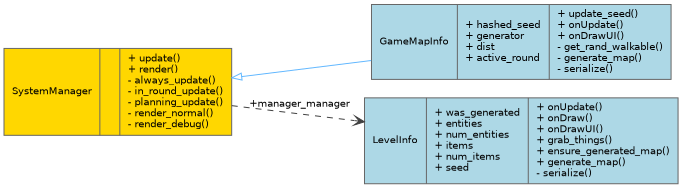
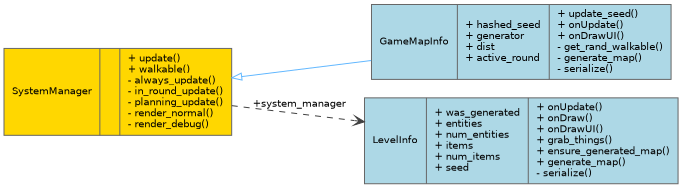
node "SystemManager": text "+ render()" -> "+ walkable()"
edge "SystemManager" -> "LevelInfo": label " +manager_manager" -> " +system_manager"
